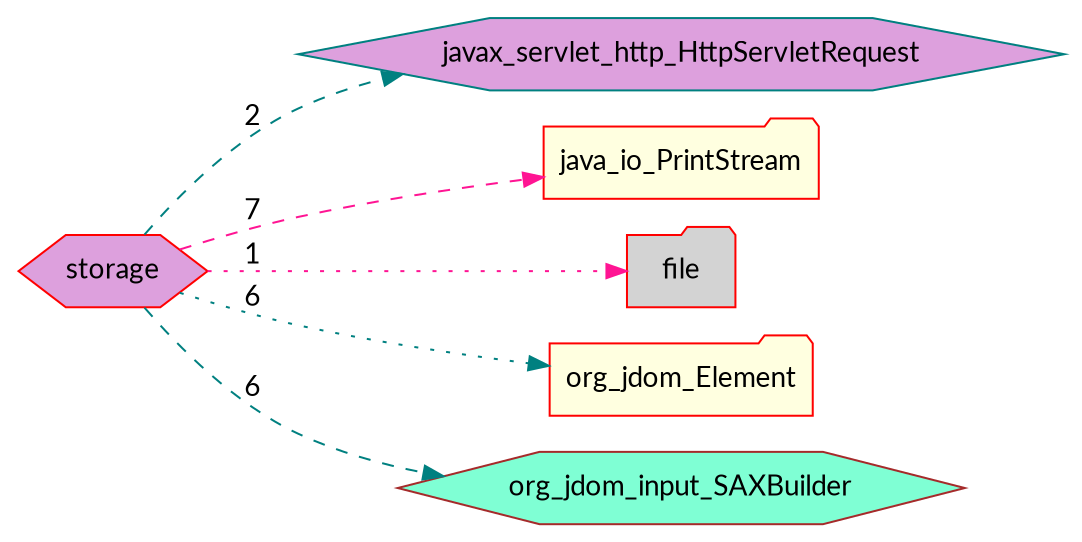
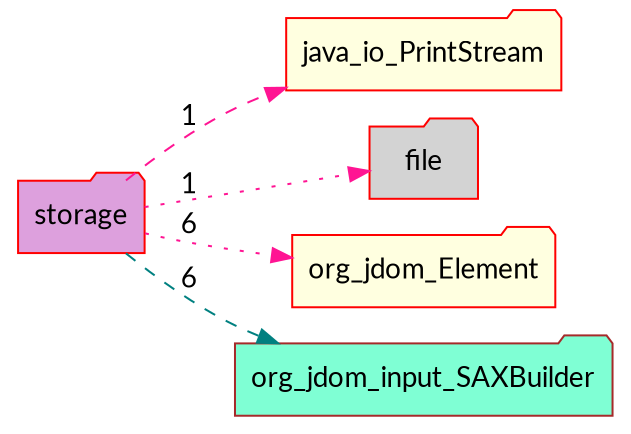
node "javax_servlet_http_HttpServletRequest": removed
edge "storage" -> "java_io_PrintStream": label "7" -> "1"
node "storage": shape hexagon -> folder
edge "storage" -> "org_jdom_Element": color teal -> deeppink
node "org_jdom_input_SAXBuilder": shape hexagon -> folder
